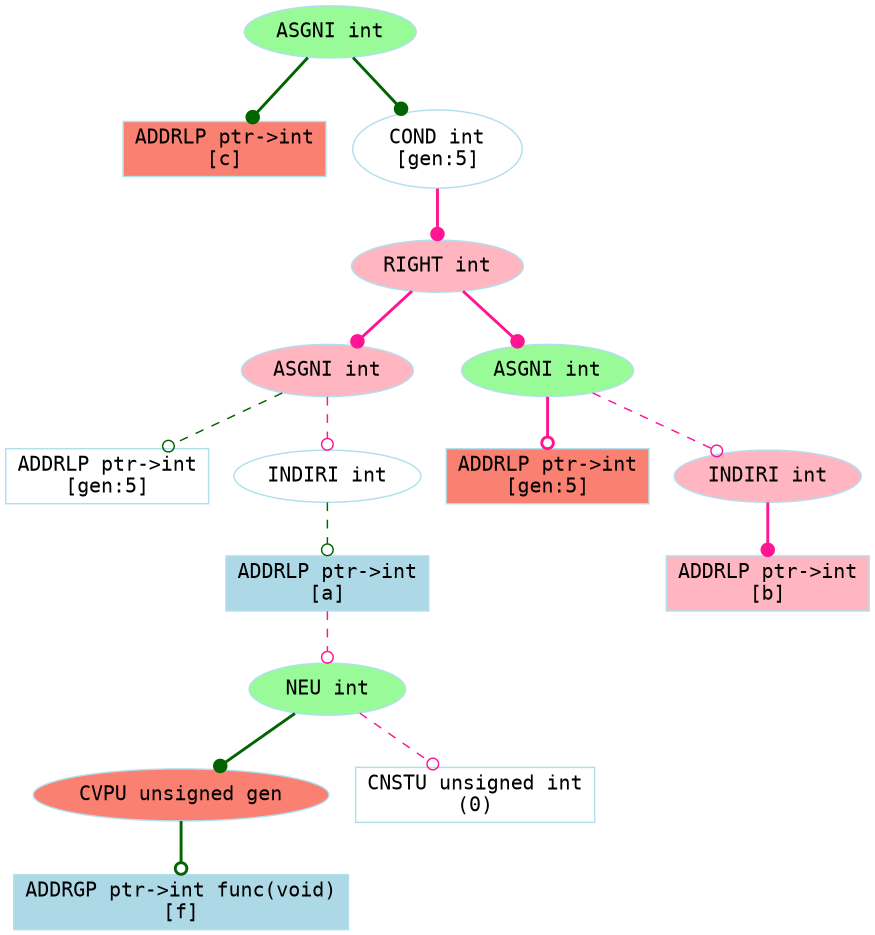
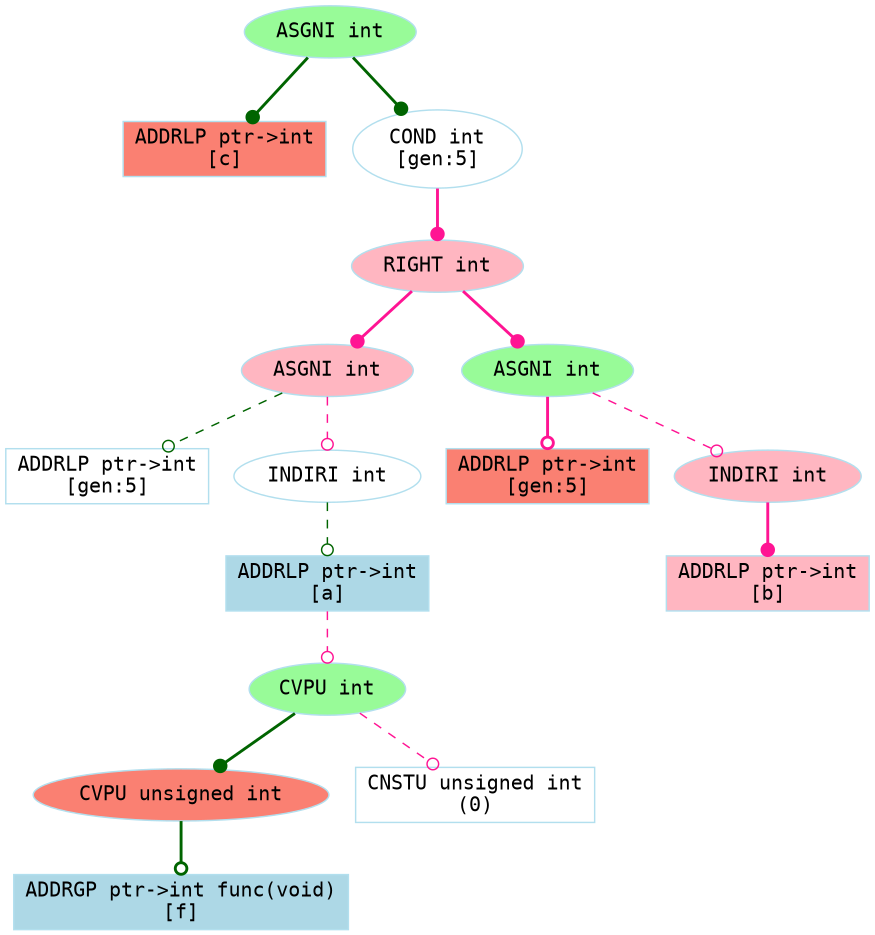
node "NEU int": label "NEU int" -> "CVPU int"
node "CVPU unsigned gen": label "CVPU unsigned gen" -> "CVPU unsigned int"
